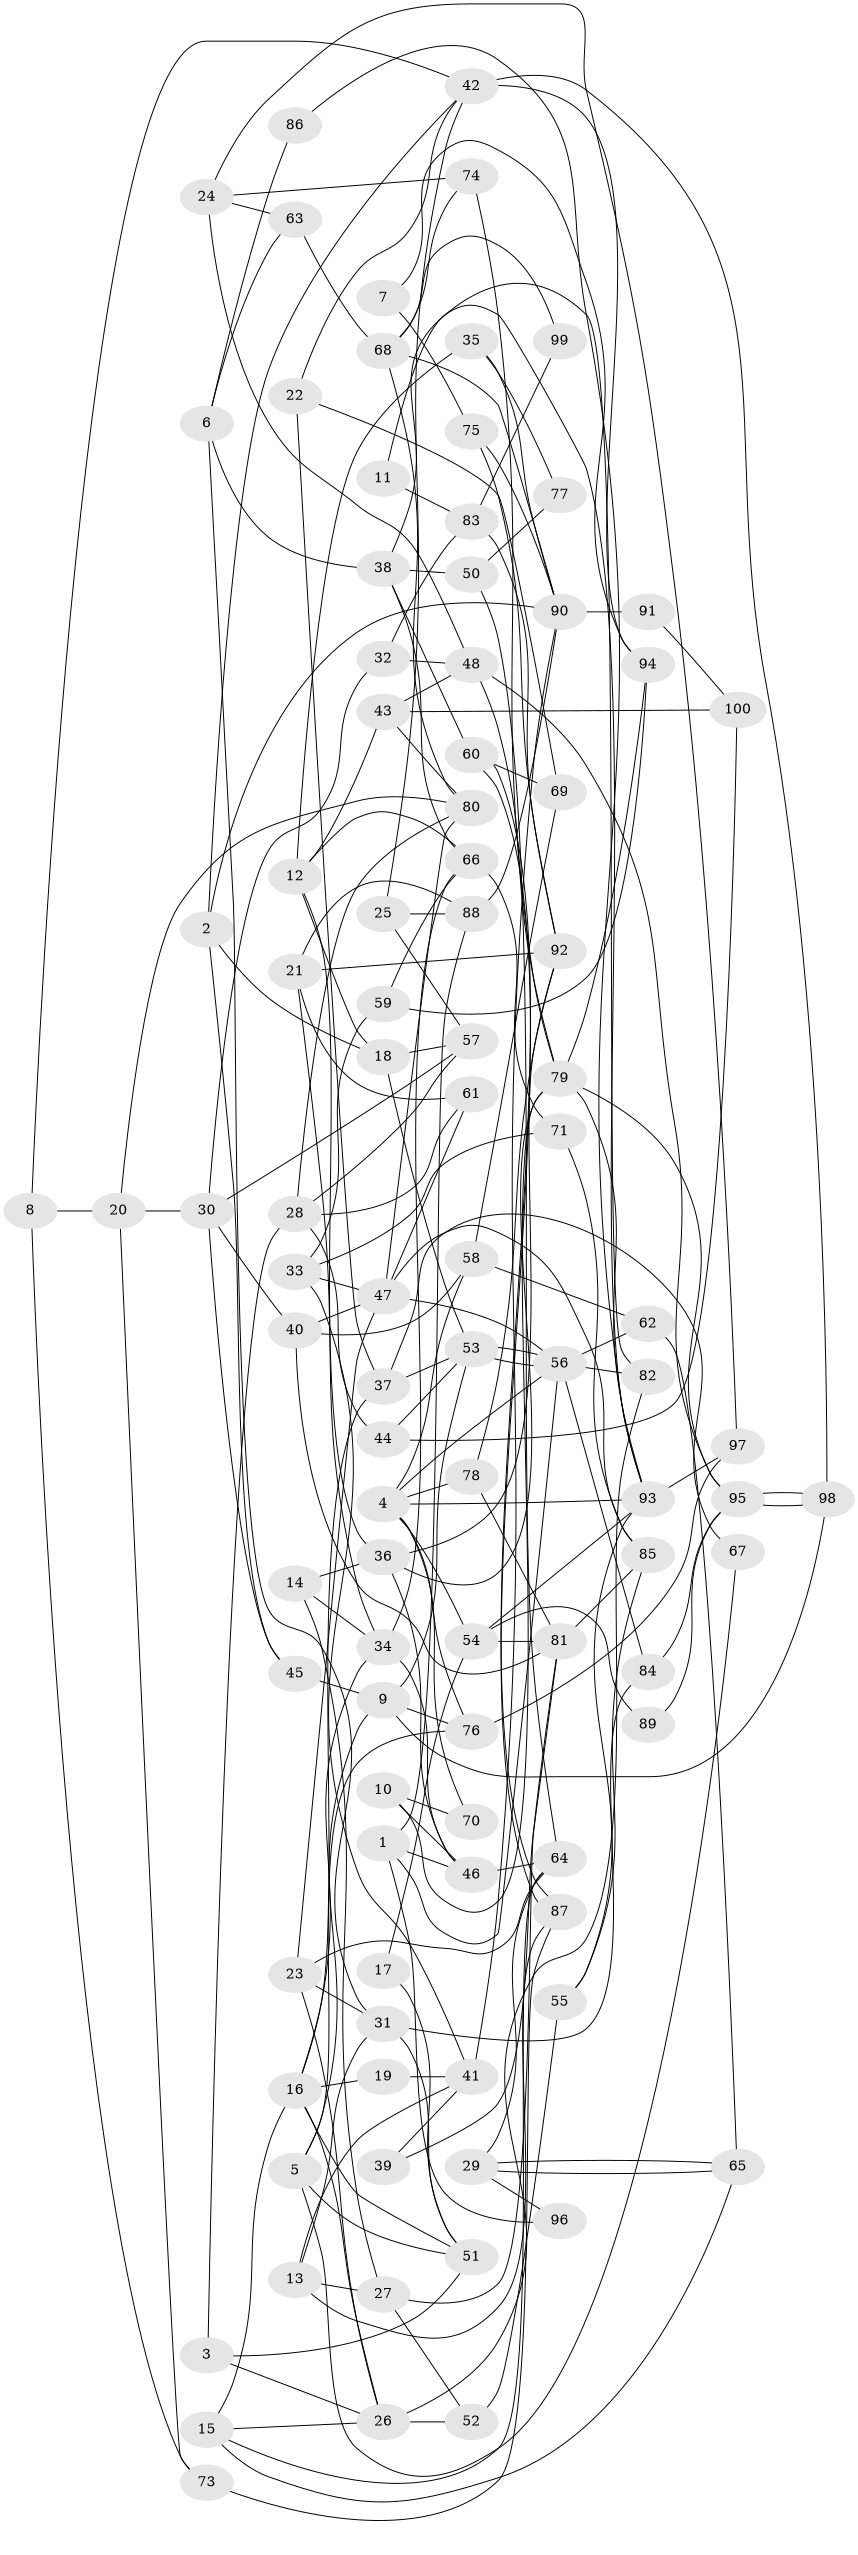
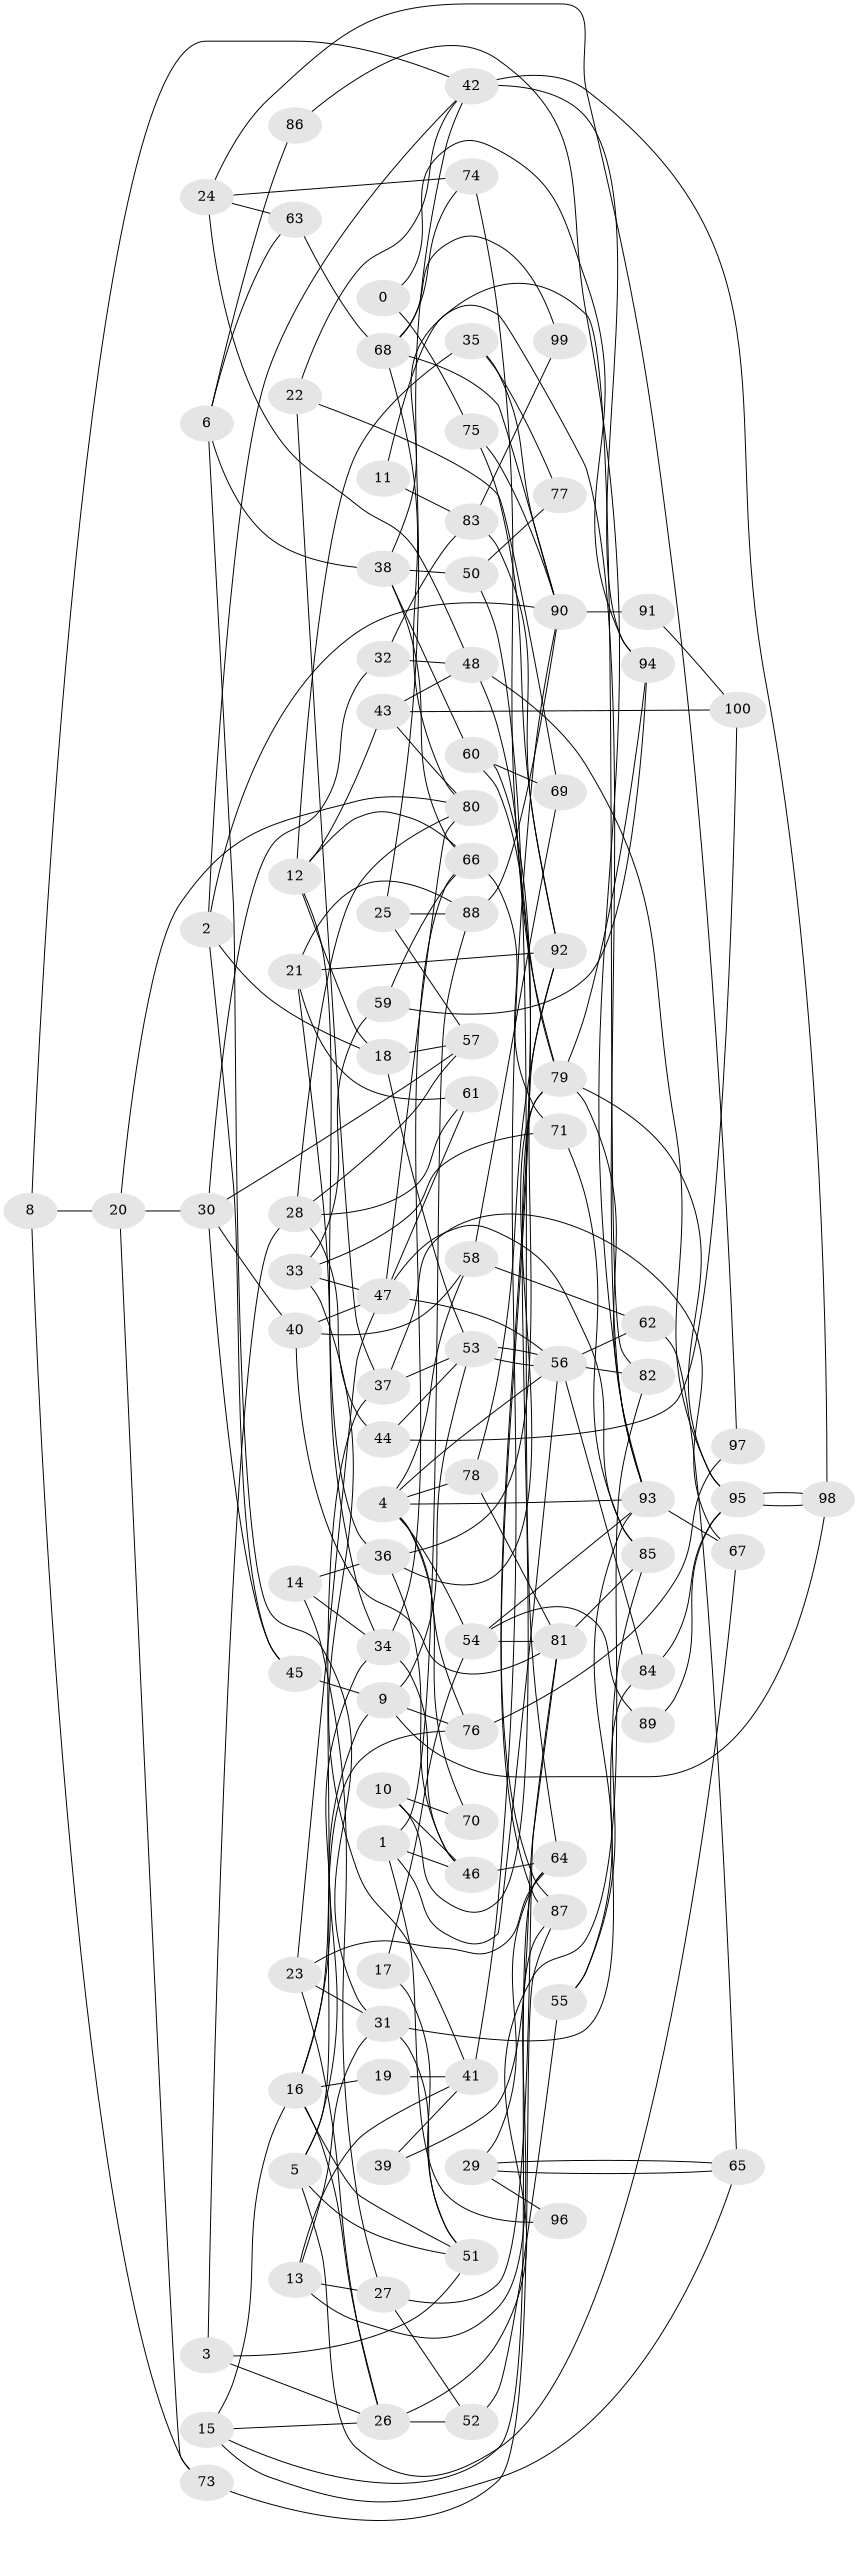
node "7": label "7" -> "0"
edge "97" -- "93": now "67" -- "93"
